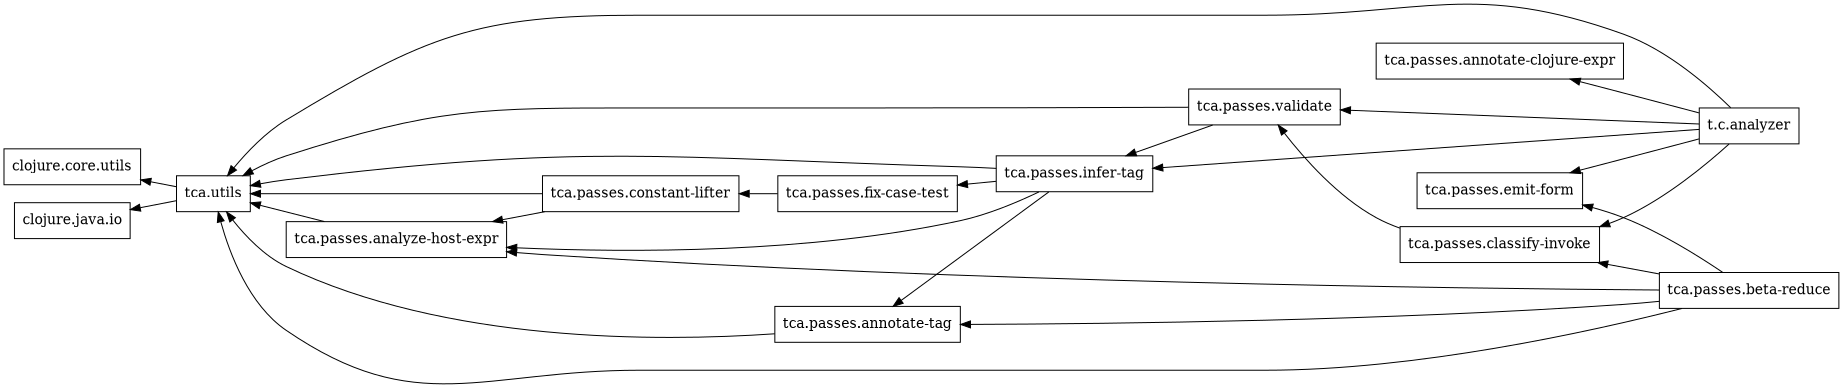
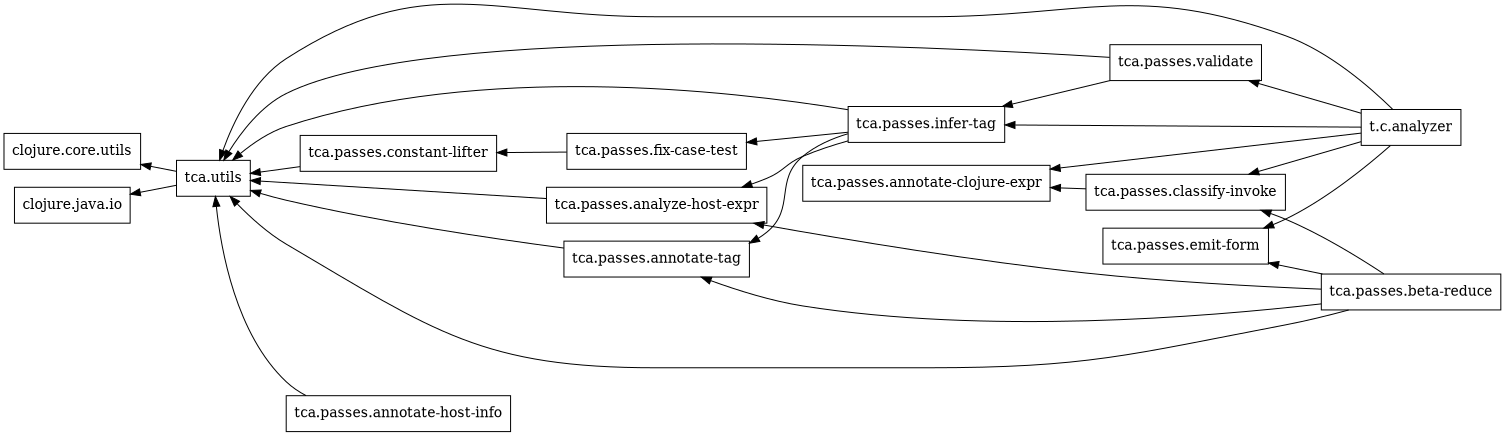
edge "tca.passes.classify-invoke" -> "tca.passes.validate": now "tca.passes.classify-invoke" -> "tca.passes.annotate-clojure-expr"
edge "tca.passes.constant-lifter" -> "tca.passes.analyze-host-expr": removed
node "tca.passes.annotate-host-info": added
